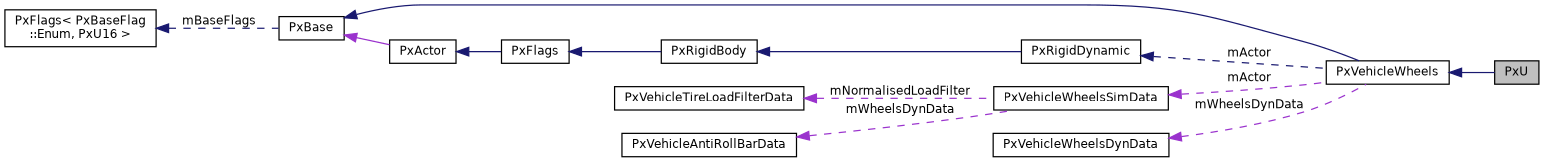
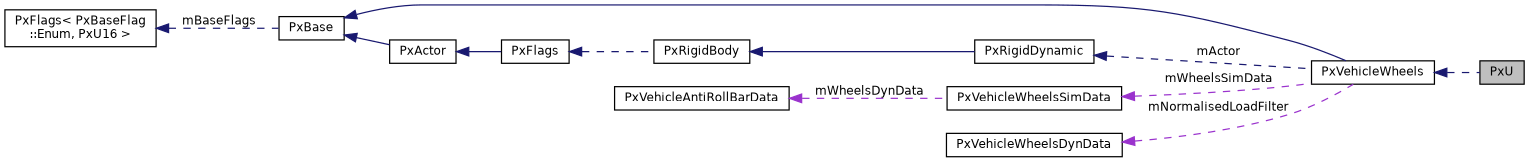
edge "PxActor" -> "PxBase": color darkorchid3 -> midnightblue
edge "PxRigidBody" -> "PxFlags": style solid -> dashed
edge "PxU" -> "PxVehicleWheels": style solid -> dashed
edge "PxVehicleWheels" -> "PxVehicleWheelsSimData": label " mActor" -> " mWheelsSimData"
node "PxVehicleTireLoadFilterData": removed
edge "PxVehicleWheels" -> "PxVehicleWheelsDynData": label " mWheelsDynData" -> " mNormalisedLoadFilter"
